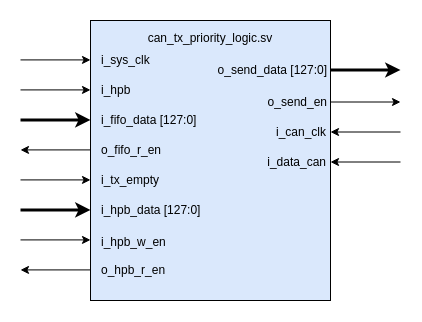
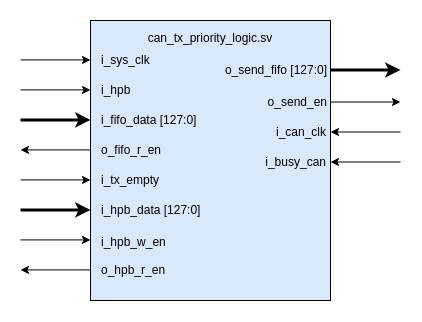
node "o_send_data [127:0]": label "o_send_data [127:0]" -> "o_send_fifo [127:0]"
node "i_data_can": label "i_data_can" -> "i_busy_can"
